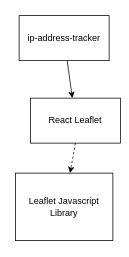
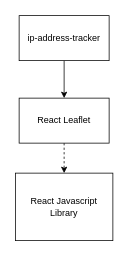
node "React Leaflet": moved (75, 120) -> (64, 120)
node "Leaflet Javascript Library": label "Leaflet Javascript Library" -> "React Javascript Library"
